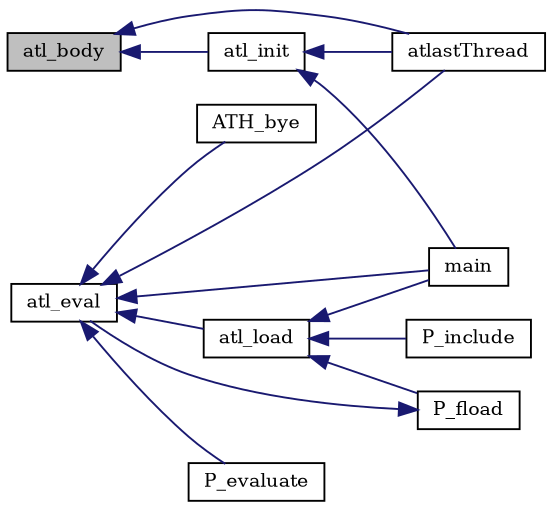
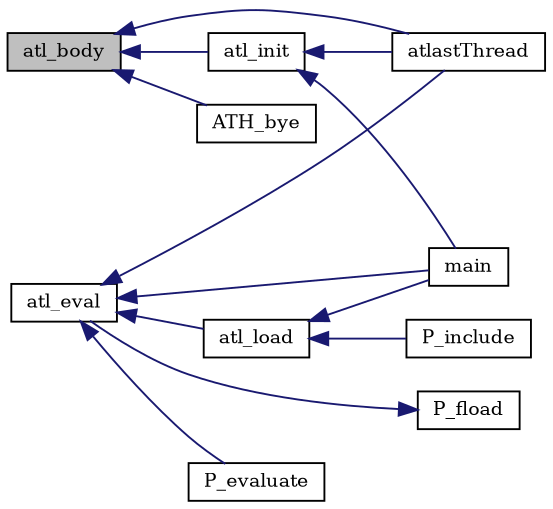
edge "ATH_bye" -> "atl_eval": now "ATH_bye" -> "atl_body"
edge "P_fload" -> "atl_load": removed
